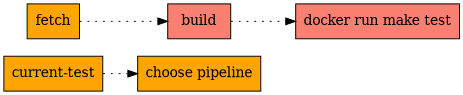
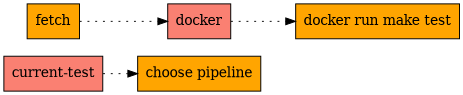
node "build": label "build" -> "docker"
node "docker run make test": fillcolor salmon -> orange
node "current-test": fillcolor orange -> salmon
